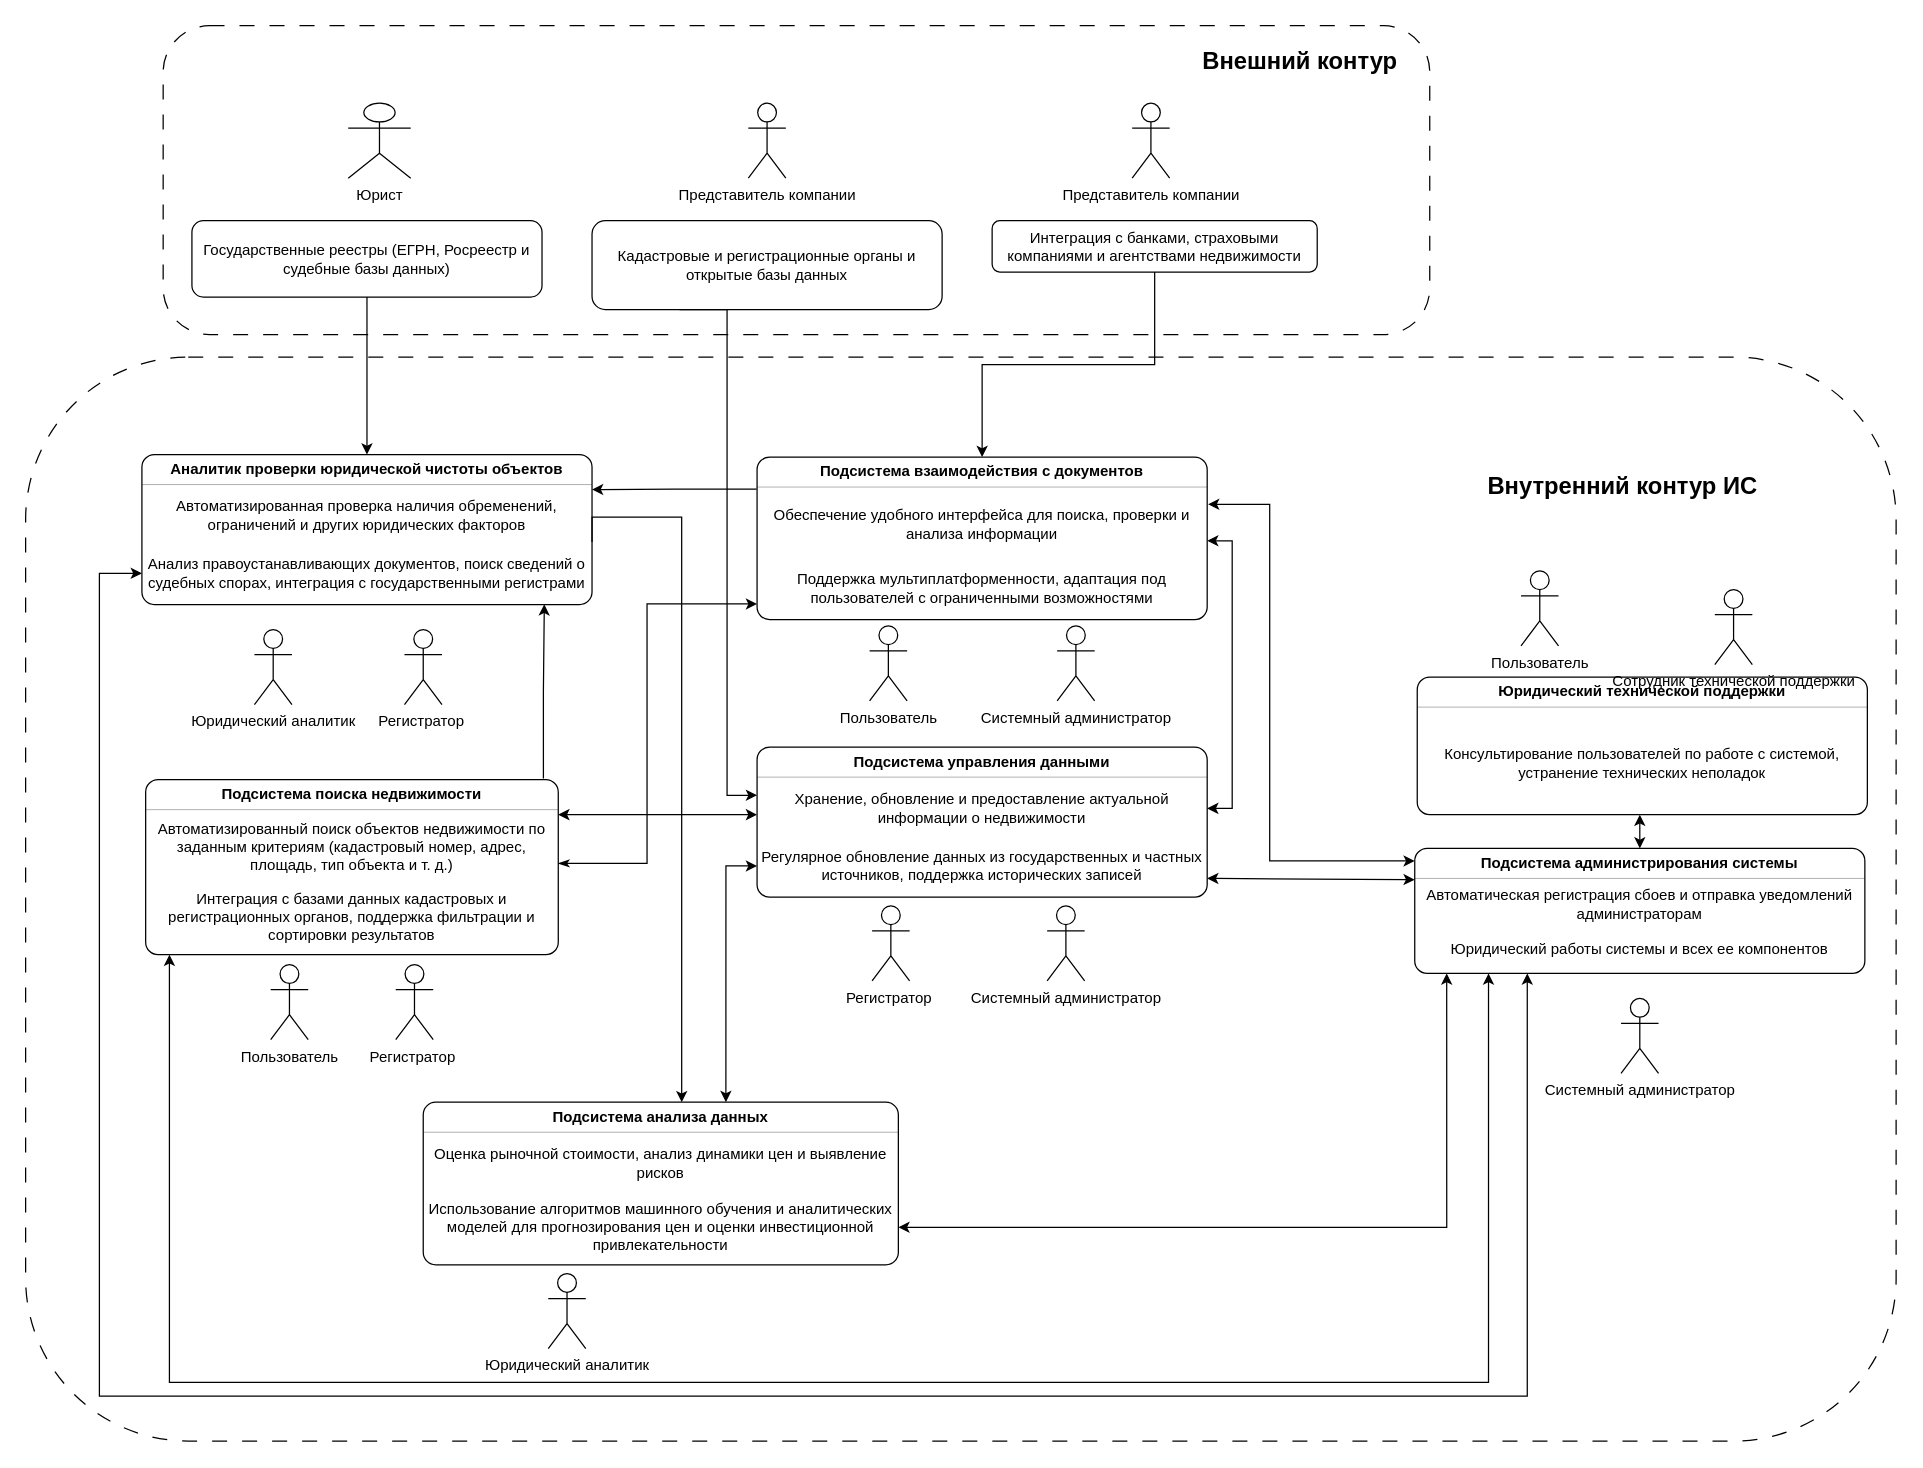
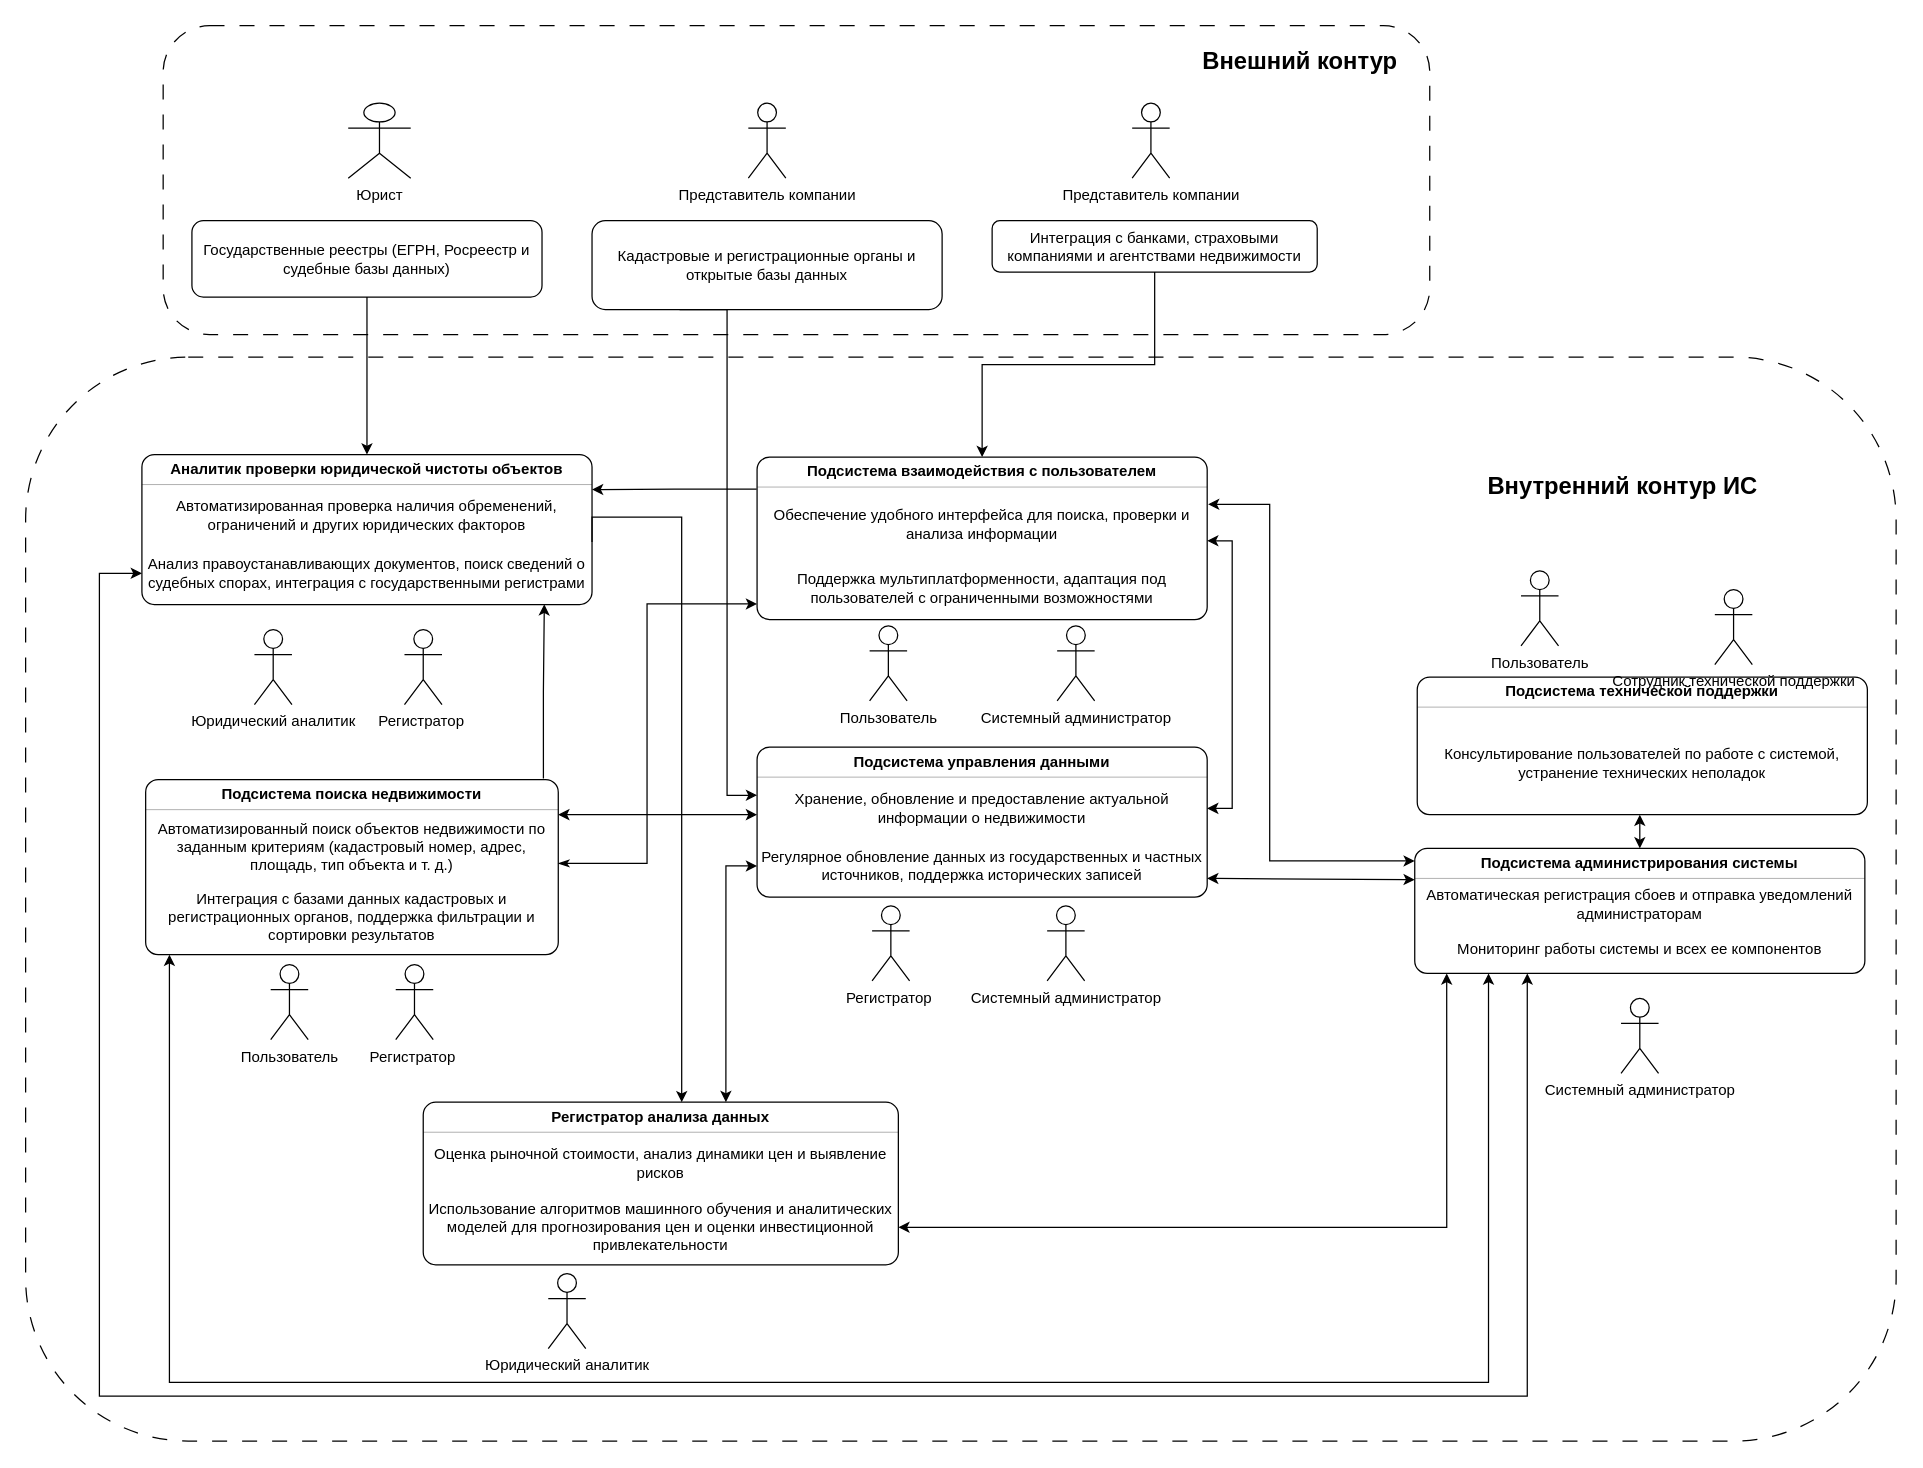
node "Подсистема взаимодействия с документов": label "Подсистема взаимодействия с документов" -> "Подсистема взаимодействия с пользователем"
node "Юридический технической поддержки": label "Юридический технической поддержки" -> "Подсистема технической поддержки"
node "Юридический работы системы и всех ее компонентов": label "Юридический работы системы и всех ее компонентов" -> "Мониторинг работы системы и всех ее компонентов"
node "Подсистема анализа данных": label "Подсистема анализа данных" -> "Регистратор анализа данных"
